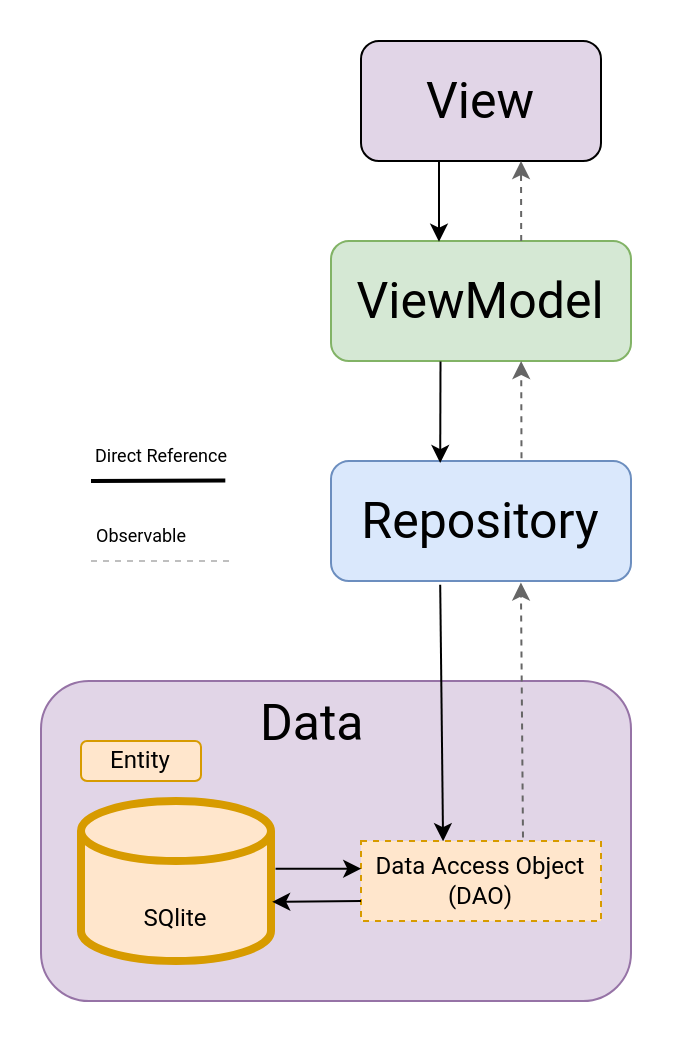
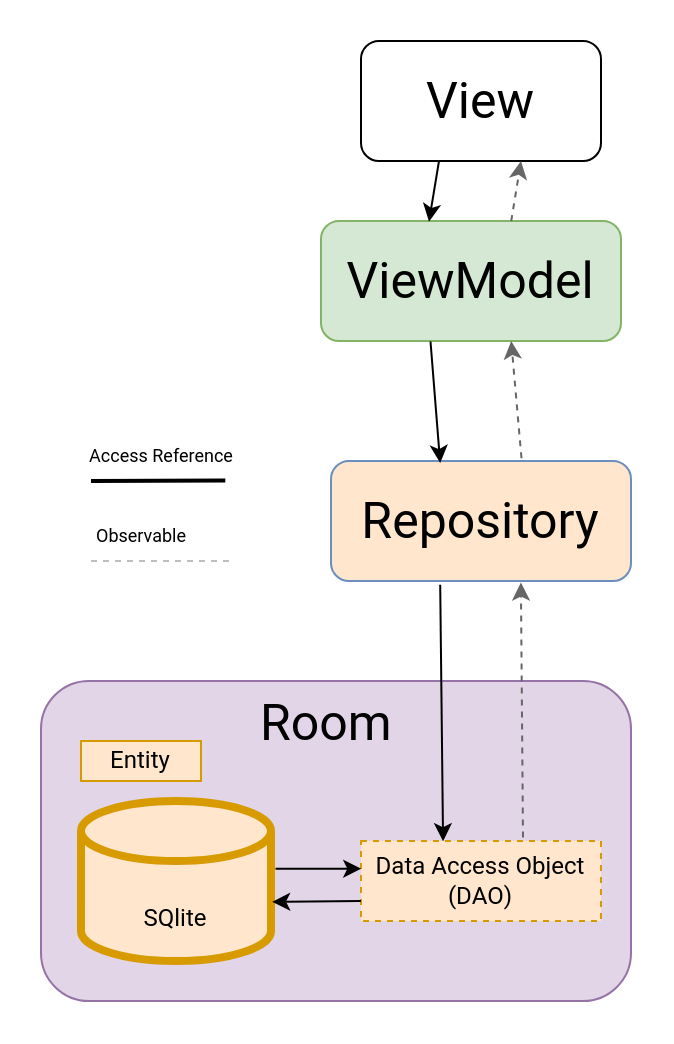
node "View": fillcolor #e1d5e7 -> #ffffff
node "ViewModel": moved (481, 301) -> (471, 281)
node "Direct Reference": label "Direct Reference" -> "Access Reference"
node "Repository": fillcolor #dae8fc -> #ffe6cc
node "Data": label "Data" -> "Room"
node "Entity": shape rounded rectangle -> rectangle
